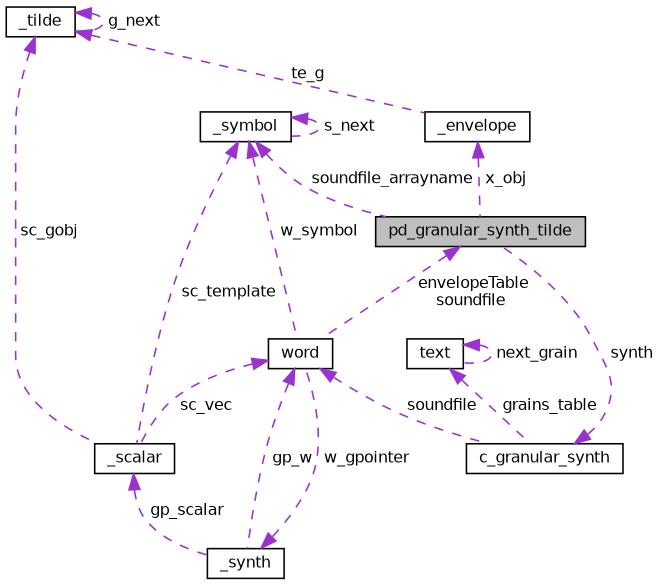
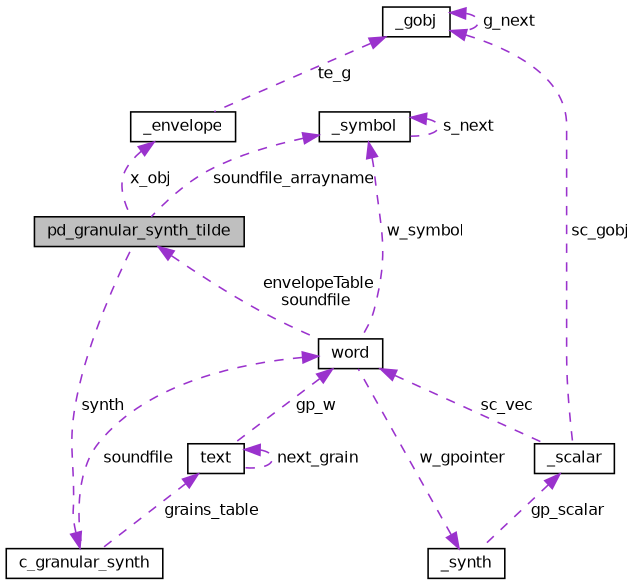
node "_tilde": label "_tilde" -> "_gobj"
edge "_scalar" -> "_symbol": removed, label "sc_template"
edge "_synth" -> "word": now "text" -> "word"
